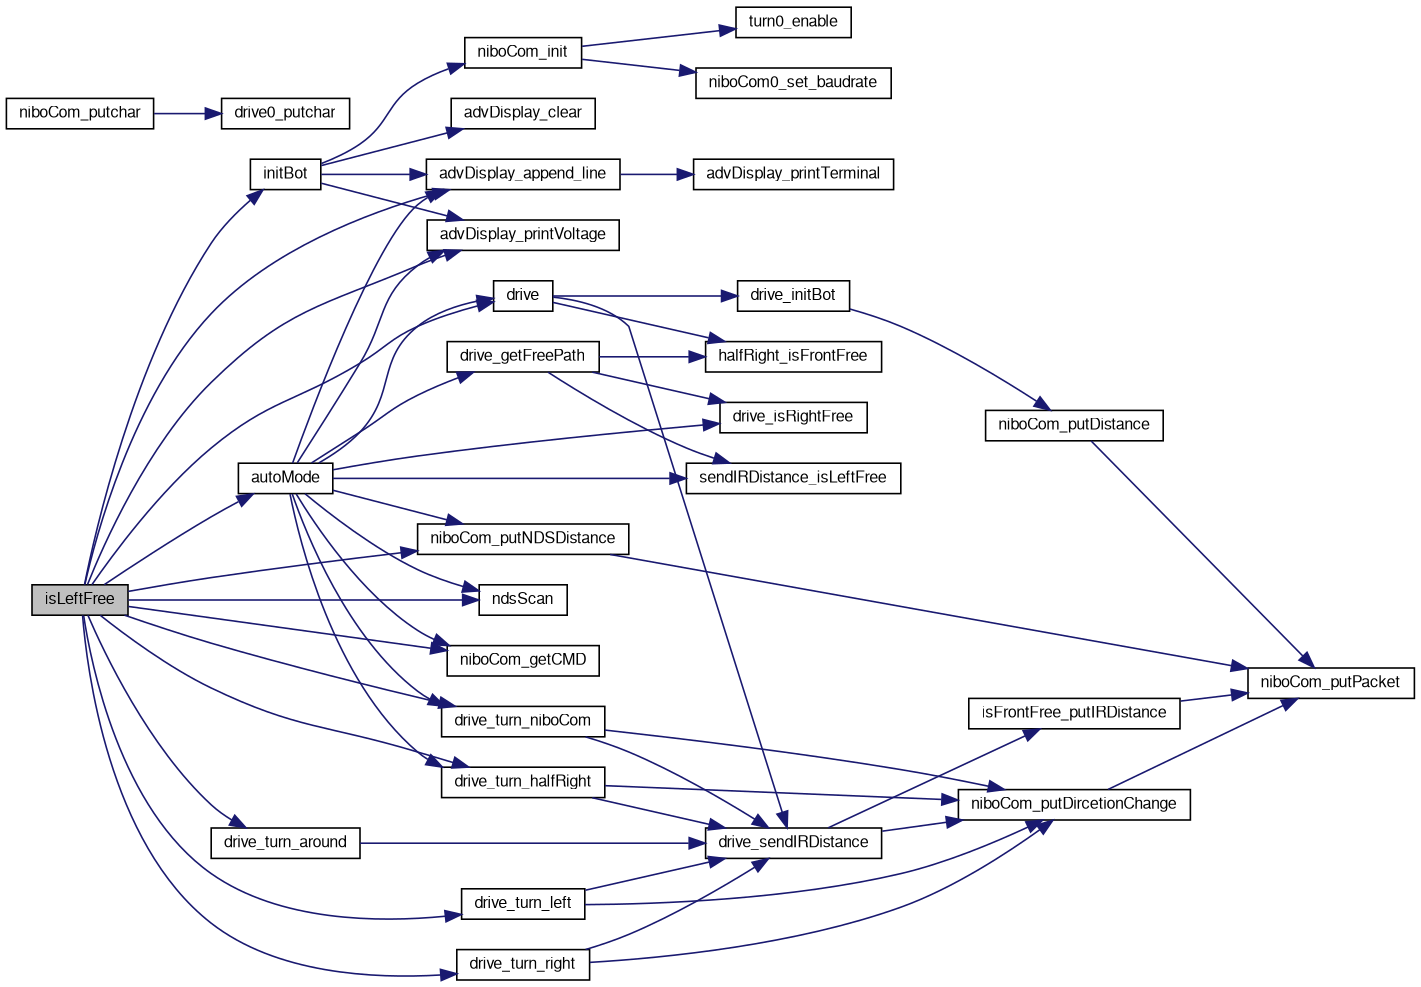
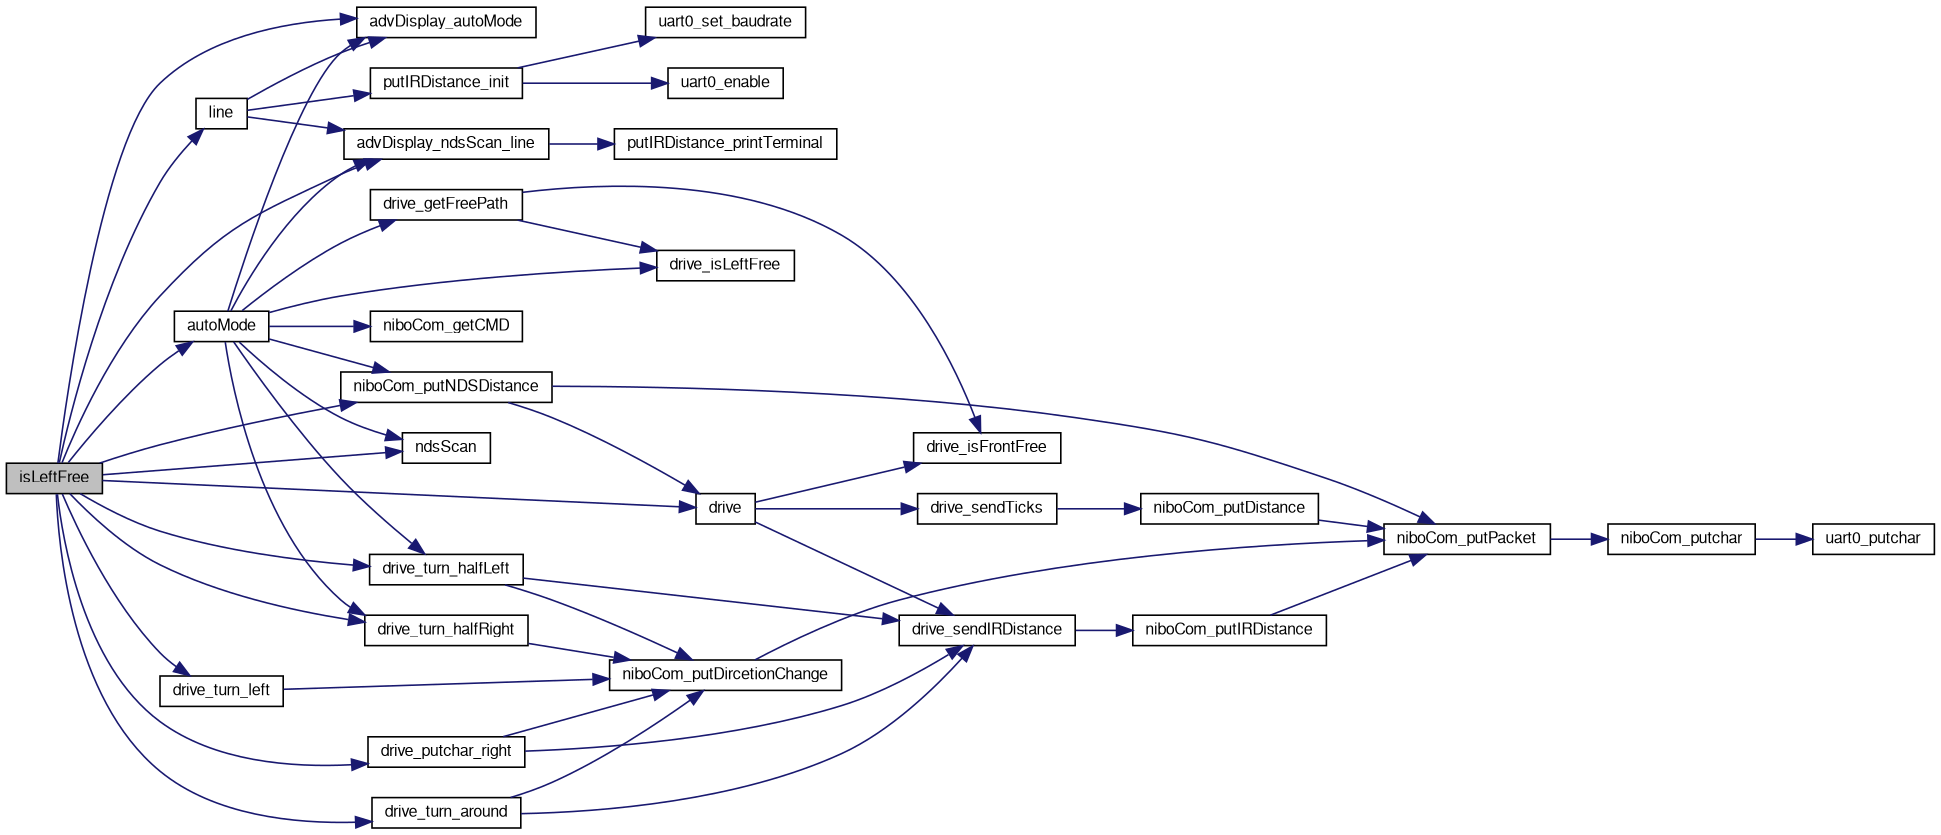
node "turn0_enable": label "turn0_enable" -> "uart0_enable"
node "niboCom_init": label "niboCom_init" -> "putIRDistance_init"
node "niboCom0_set_baudrate": label "niboCom0_set_baudrate" -> "uart0_set_baudrate"
node "drive0_putchar": label "drive0_putchar" -> "uart0_putchar"
node "advDisplay_clear": removed
node "initBot": label "initBot" -> "line"
node "advDisplay_append_line": label "advDisplay_append_line" -> "advDisplay_ndsScan_line"
node "advDisplay_printTerminal": label "advDisplay_printTerminal" -> "putIRDistance_printTerminal"
node "advDisplay_printVoltage": label "advDisplay_printVoltage" -> "advDisplay_autoMode"
node "drive_initBot": label "drive_initBot" -> "drive_sendTicks"
node "halfRight_isFrontFree": label "halfRight_isFrontFree" -> "drive_isFrontFree"
edge "autoMode" -> "drive": now "niboCom_putNDSDistance" -> "drive"
node "drive_isRightFree": removed
node "sendIRDistance_isLeftFree": label "sendIRDistance_isLeftFree" -> "drive_isLeftFree"
edge "niboCom_putPacket" -> "niboCom_putchar": added
edge "isLeftFree" -> "niboCom_getCMD": removed
node "isFrontFree_putIRDistance": label "isFrontFree_putIRDistance" -> "niboCom_putIRDistance"
node "drive_turn_niboCom": label "drive_turn_niboCom" -> "drive_turn_halfLeft"
edge "drive_turn_halfRight" -> "drive_sendIRDistance": removed
edge "drive_sendIRDistance" -> "niboCom_putDircetionChange": now "drive_turn_around" -> "niboCom_putDircetionChange"
edge "drive_turn_left" -> "drive_sendIRDistance": removed
node "drive_turn_right": label "drive_turn_right" -> "drive_putchar_right"
